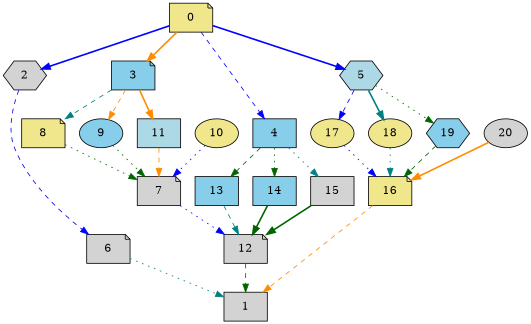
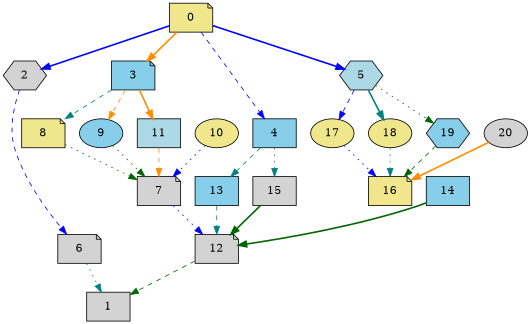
edge "4" -> "14": removed
edge "4" -> "13": color darkgreen -> teal
edge "16" -> "1": removed
